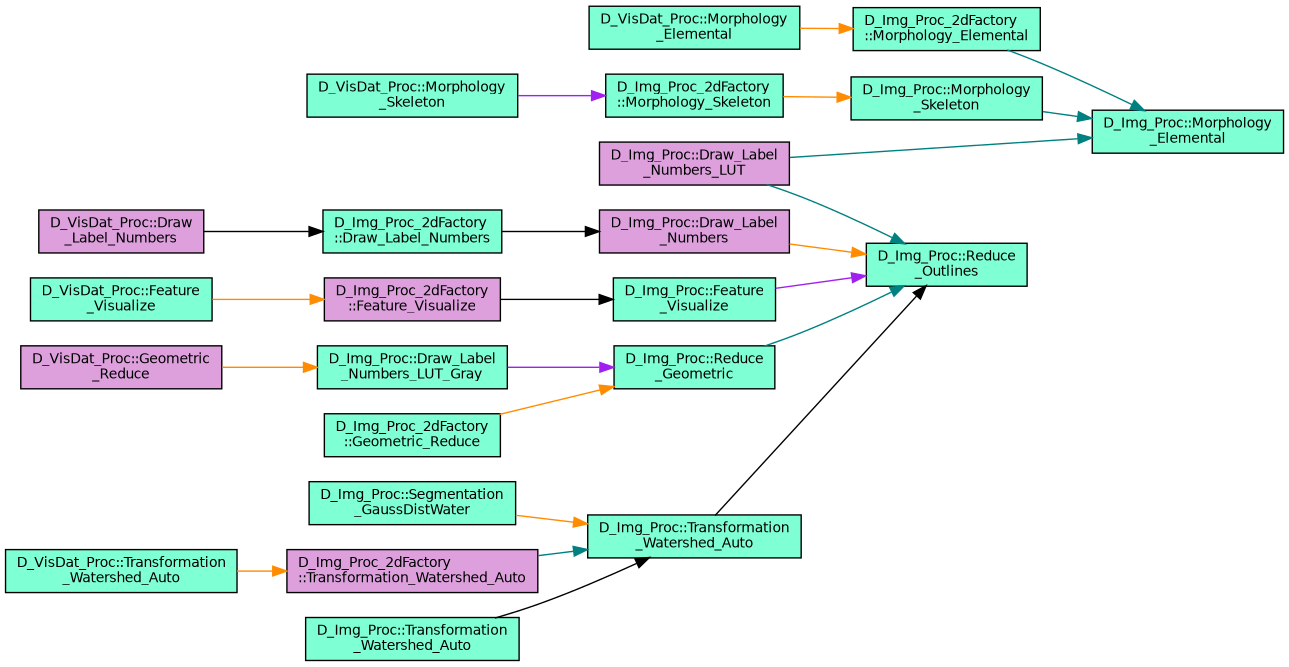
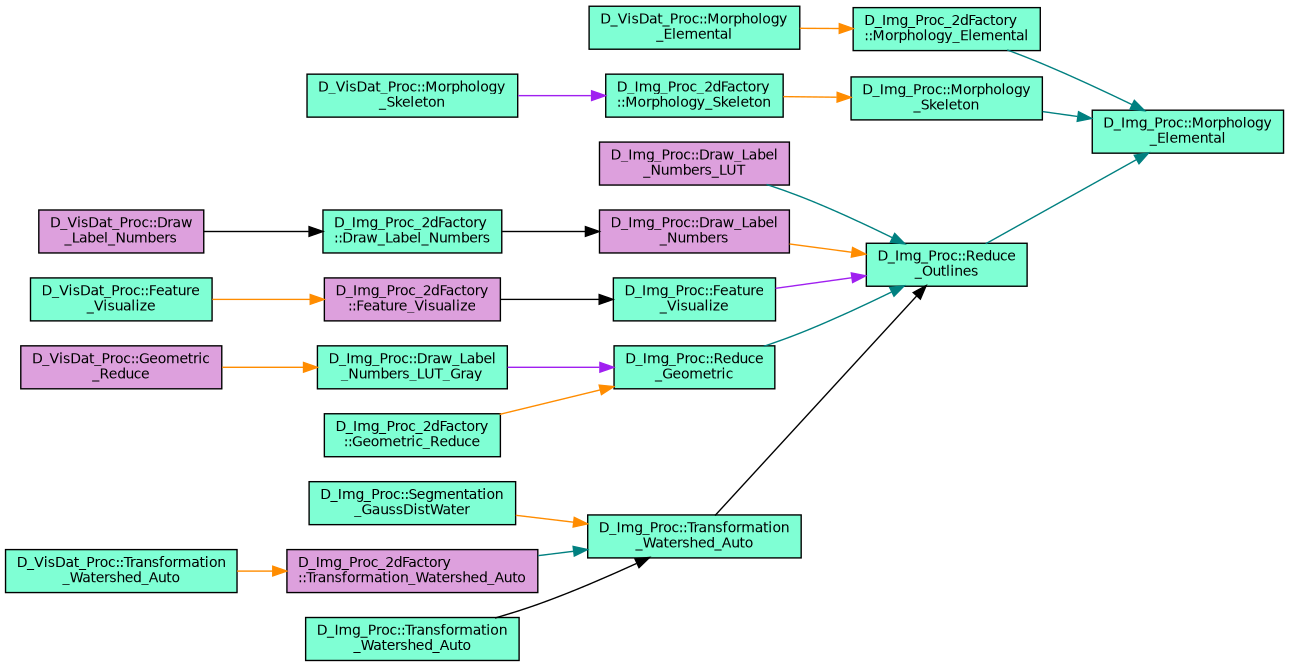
edge "D_Img_Proc::Draw_Label _Numbers_LUT" -> "D_Img_Proc::Morphology _Elemental": now "D_Img_Proc::Reduce _Outlines" -> "D_Img_Proc::Morphology _Elemental"
